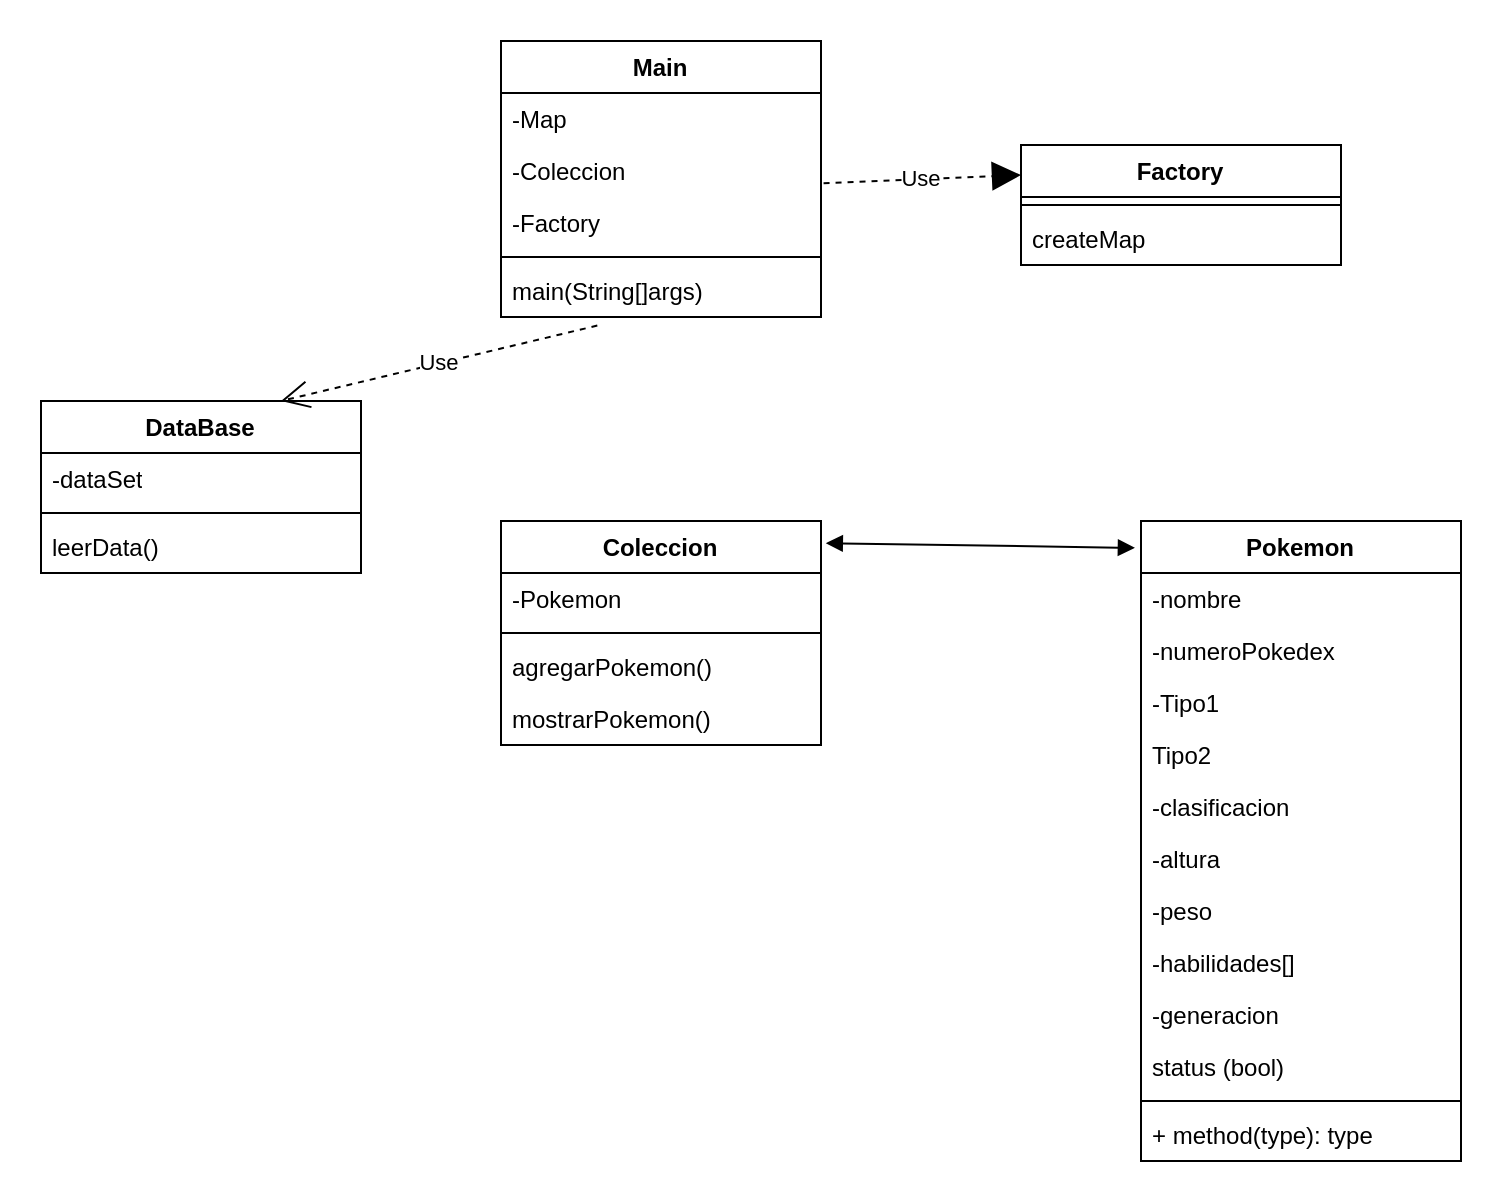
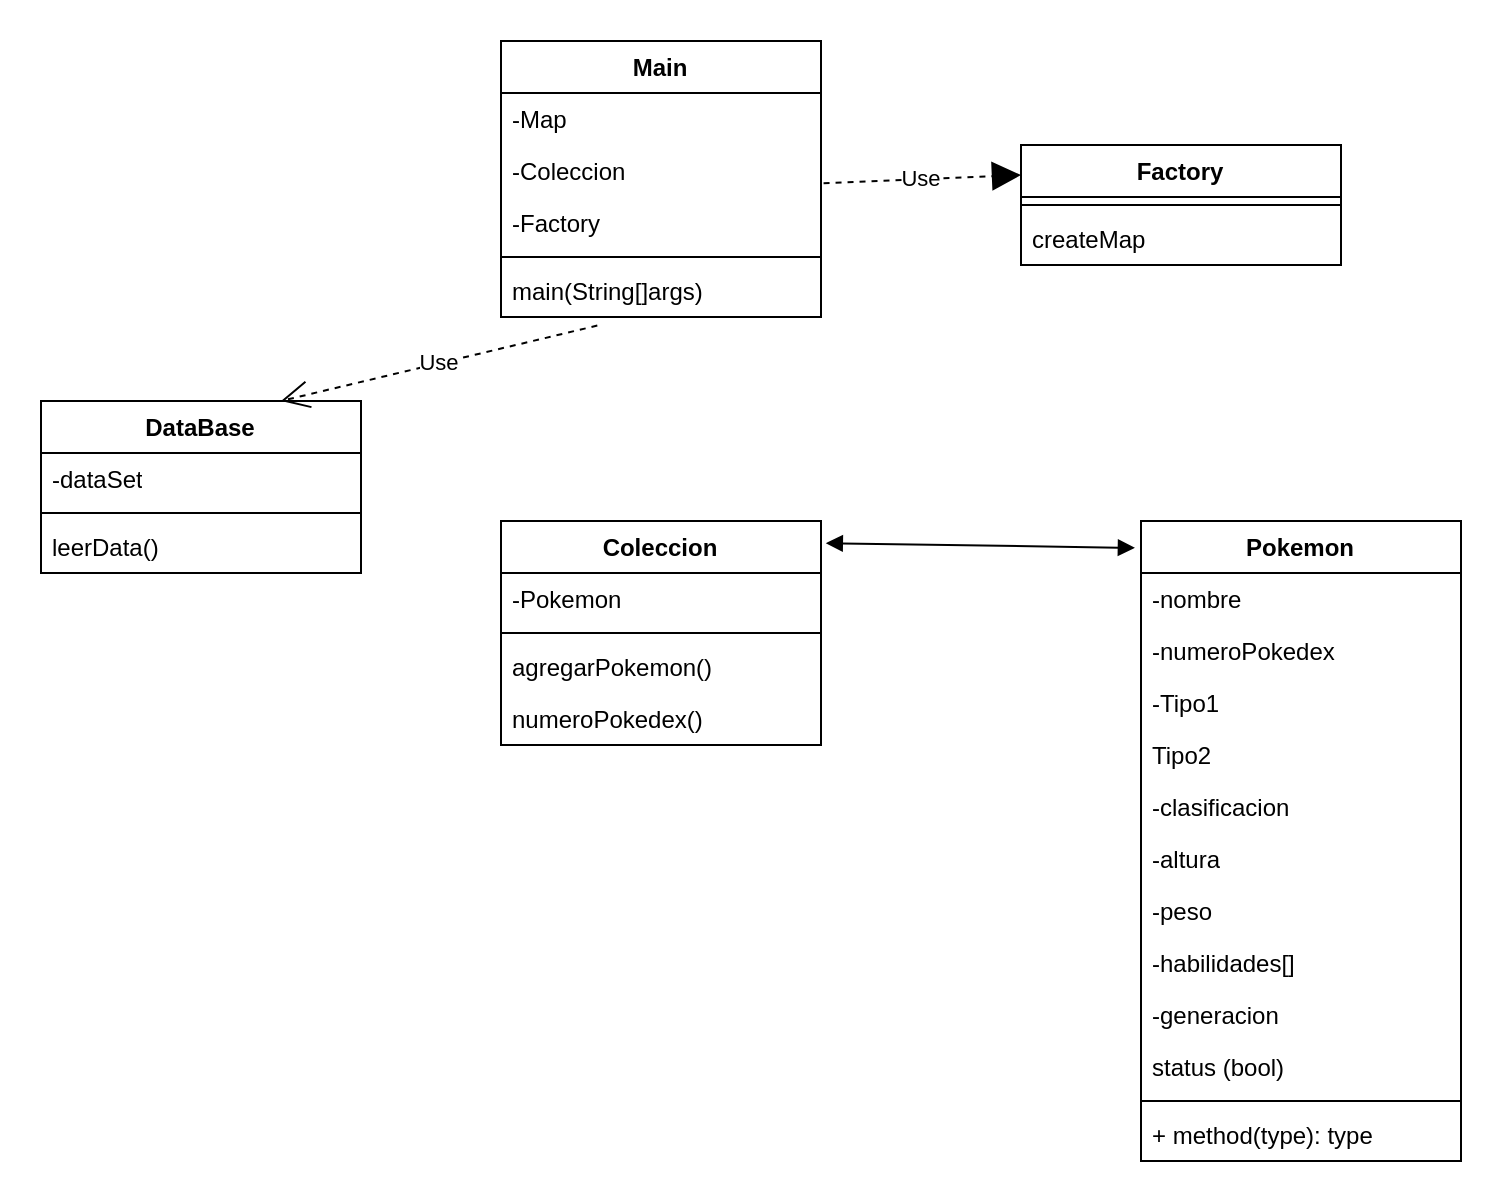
node "mostrarPokemon()": label "mostrarPokemon()" -> "numeroPokedex()"
